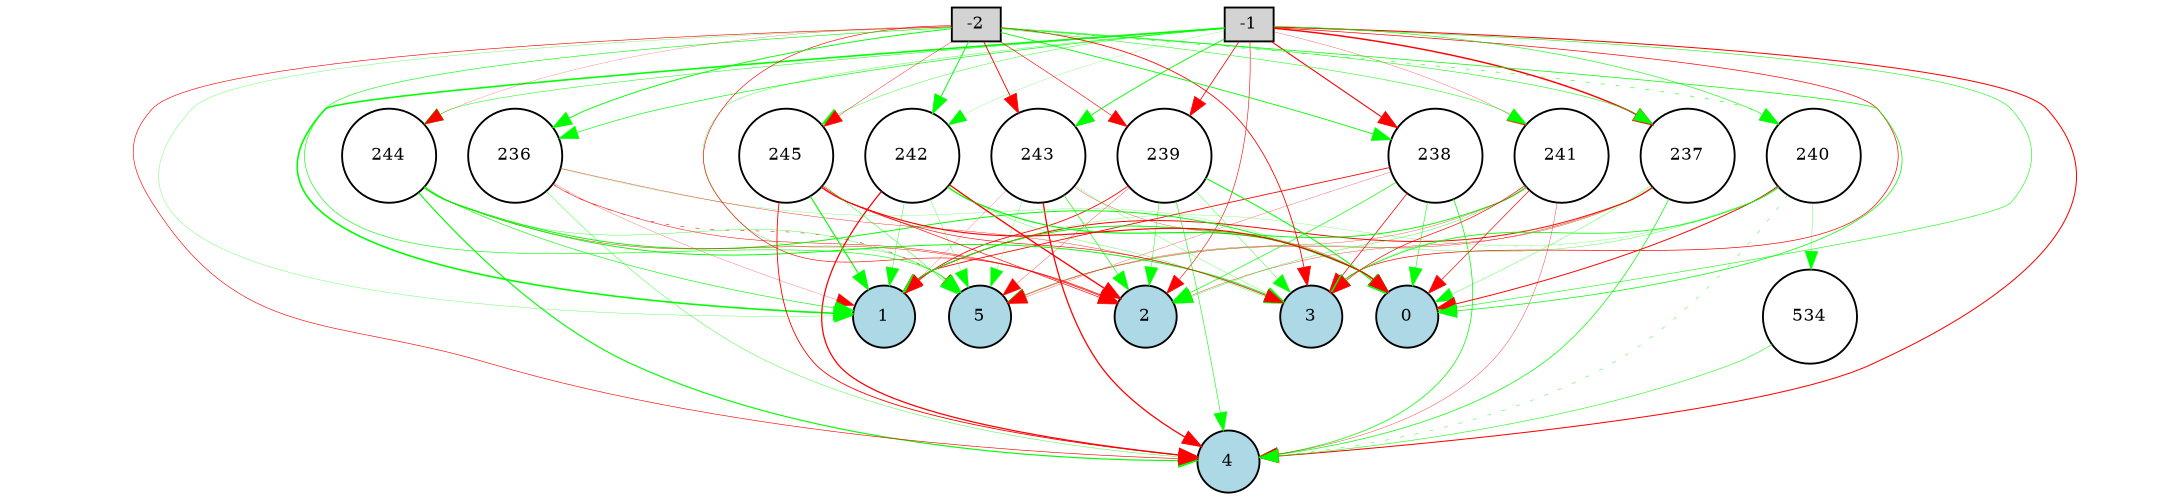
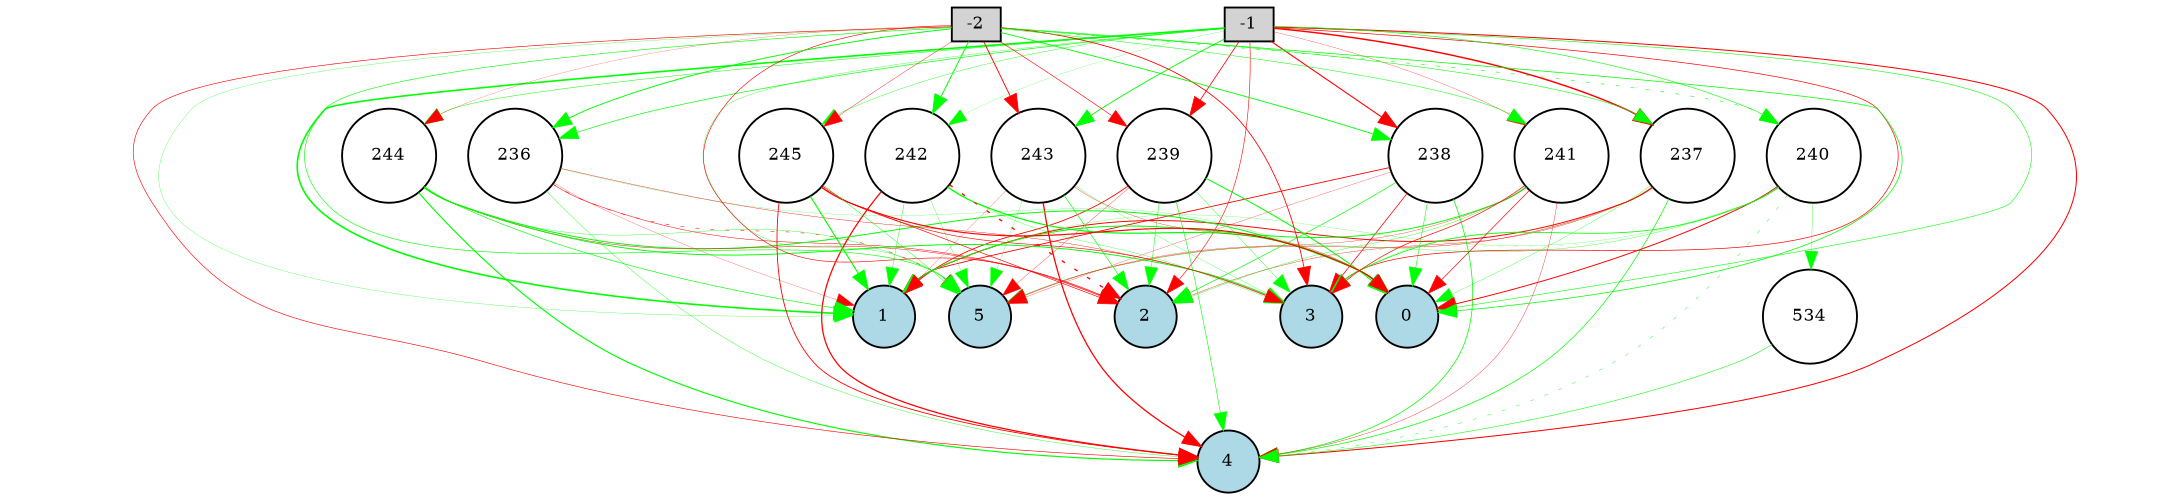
edge "242" -> "2": style solid -> dotted
